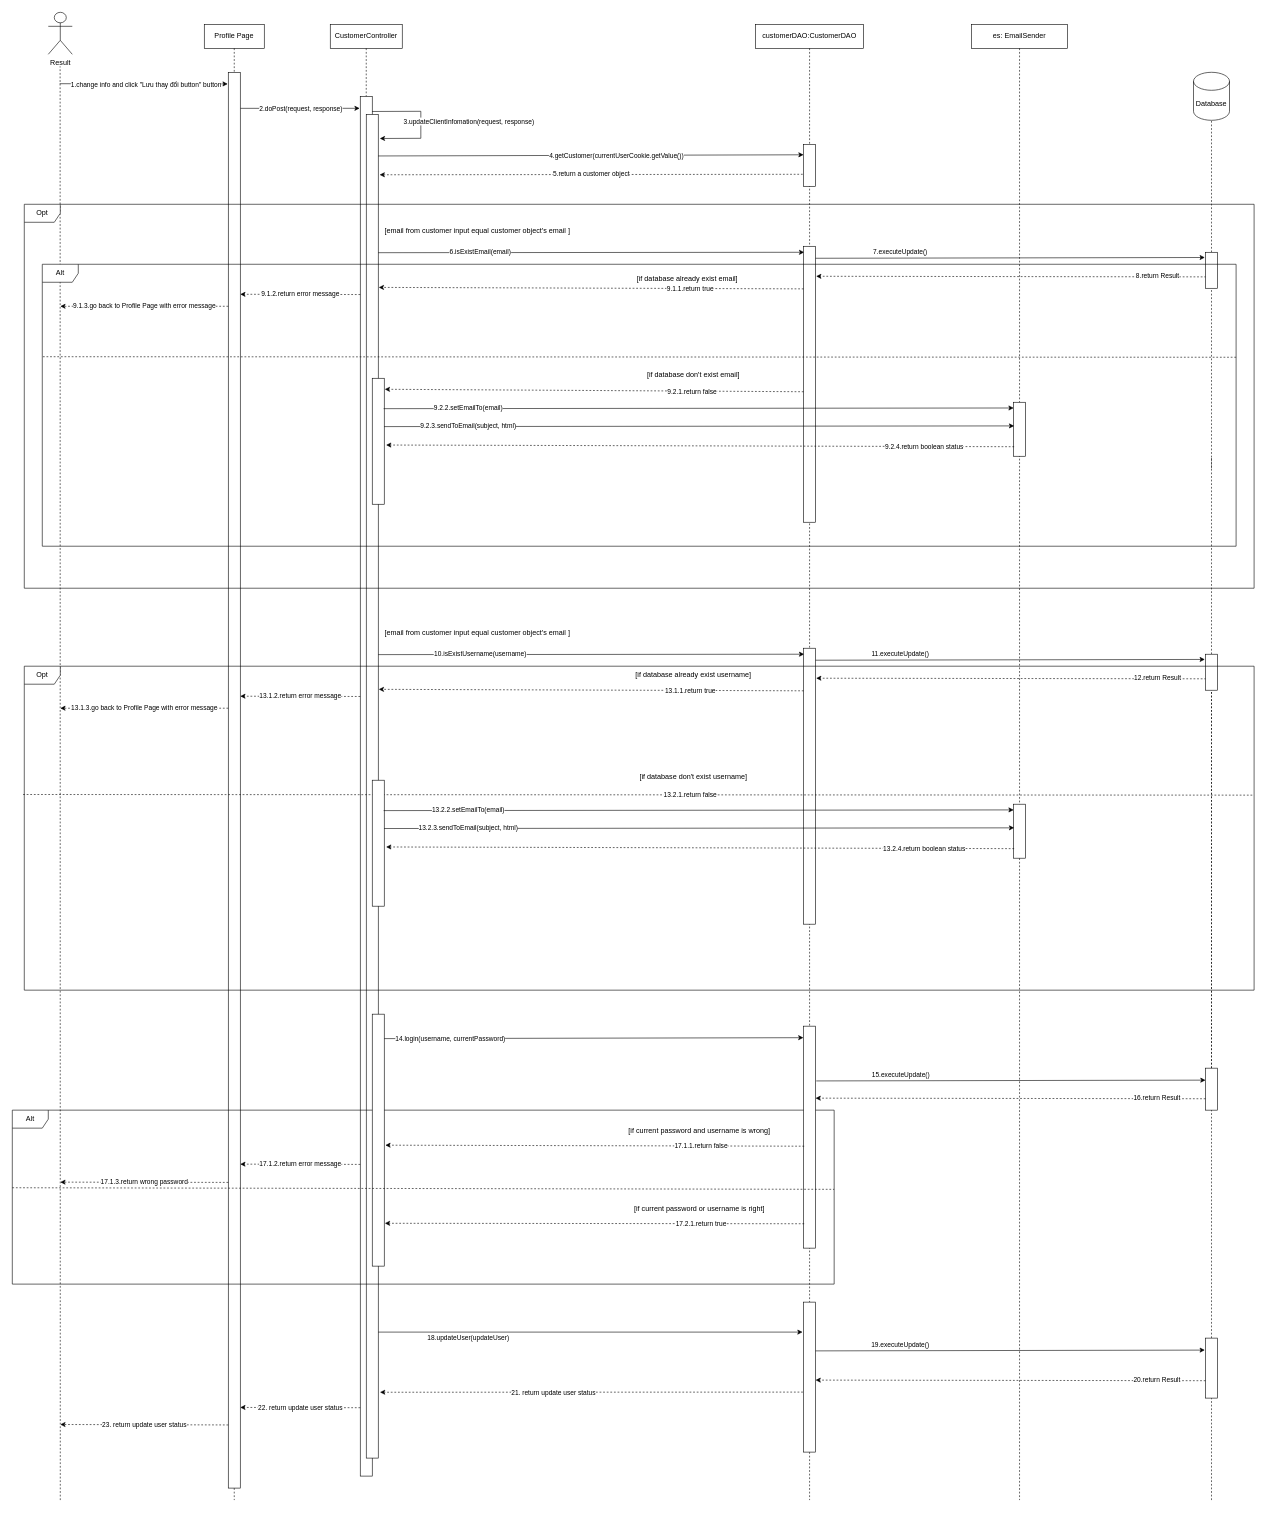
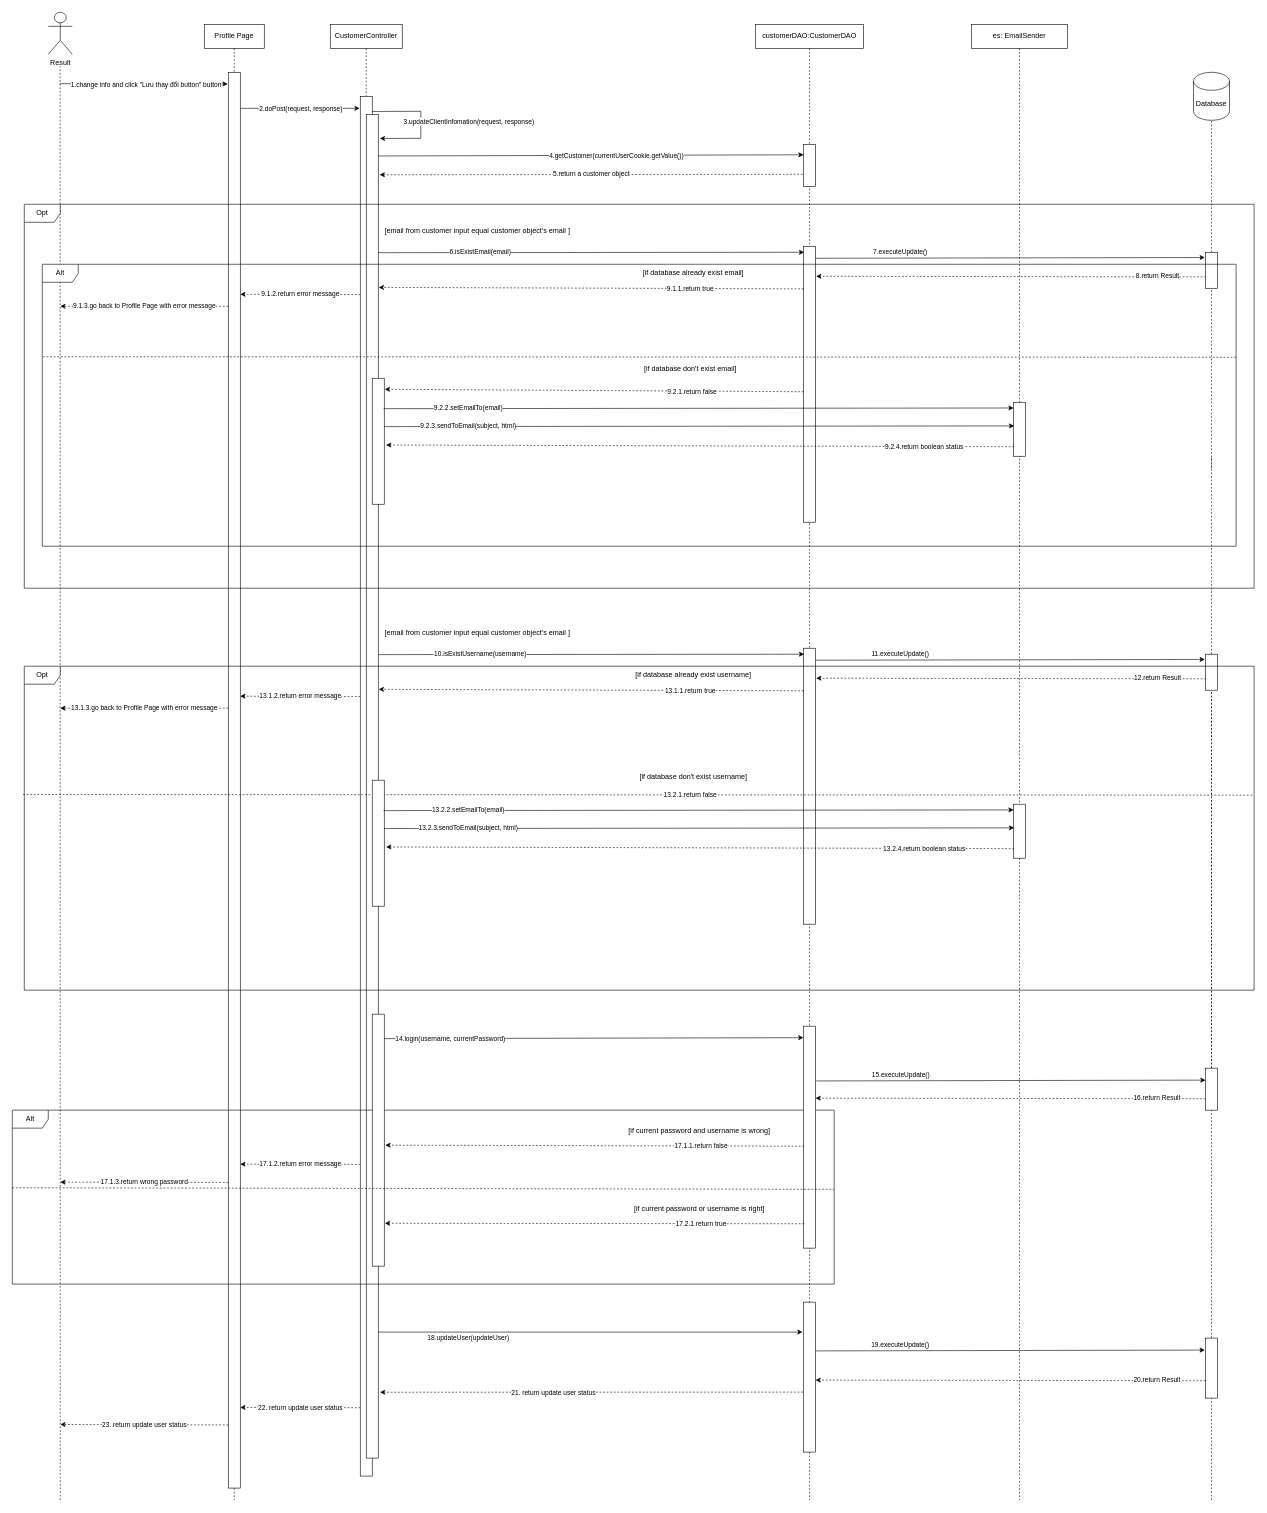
node "[if database already exist email]": moved (687, 279) -> (693, 273)
node "[if database don't exist email]": moved (693, 375) -> (690, 369)
